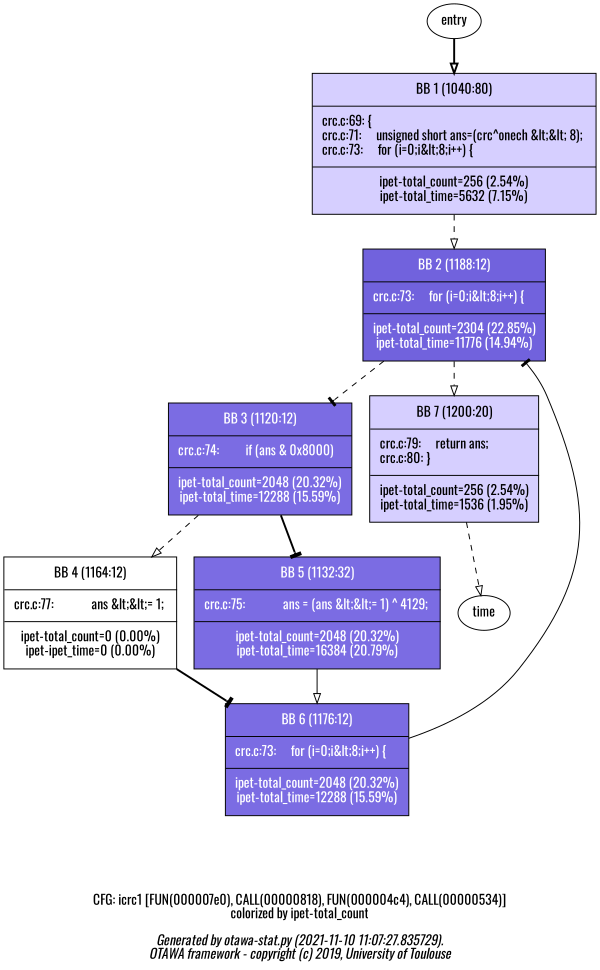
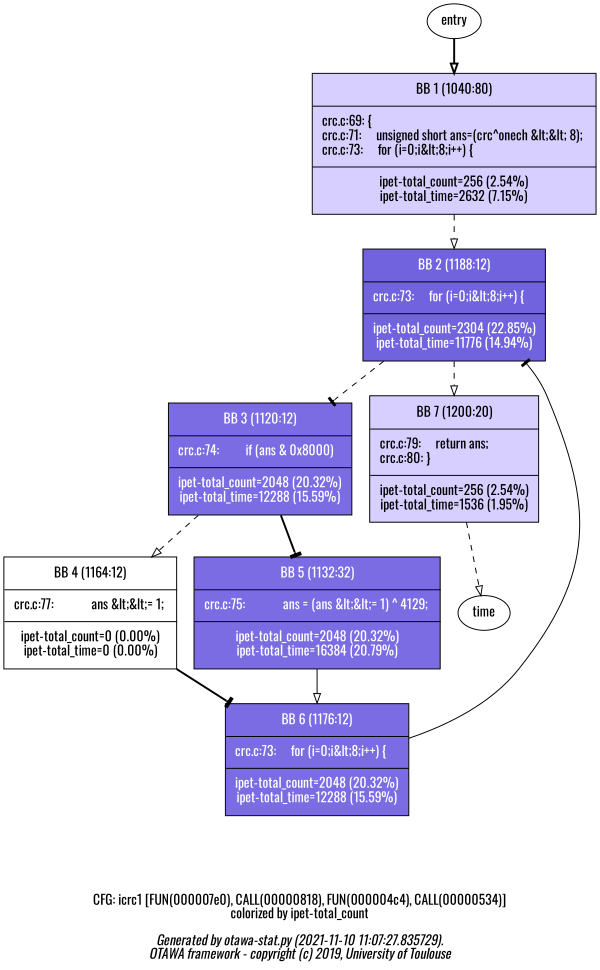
node "BB 1 (1040:80)": text "ipet-total_time=5632 (7.15%)" -> "ipet-total_time=2632 (7.15%)"
node "BB 4 (1164:12)": text "ipet-ipet_time=0 (0.00%)" -> "ipet-total_time=0 (0.00%)"
